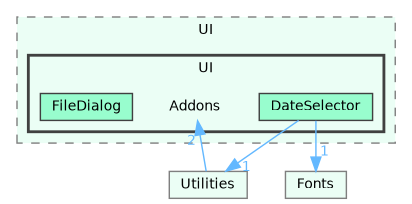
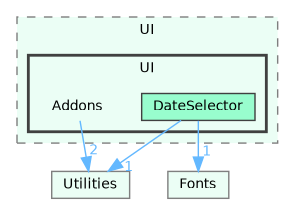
node "FileDialog": removed
edge "Utilities" -> "Addons": reversed
